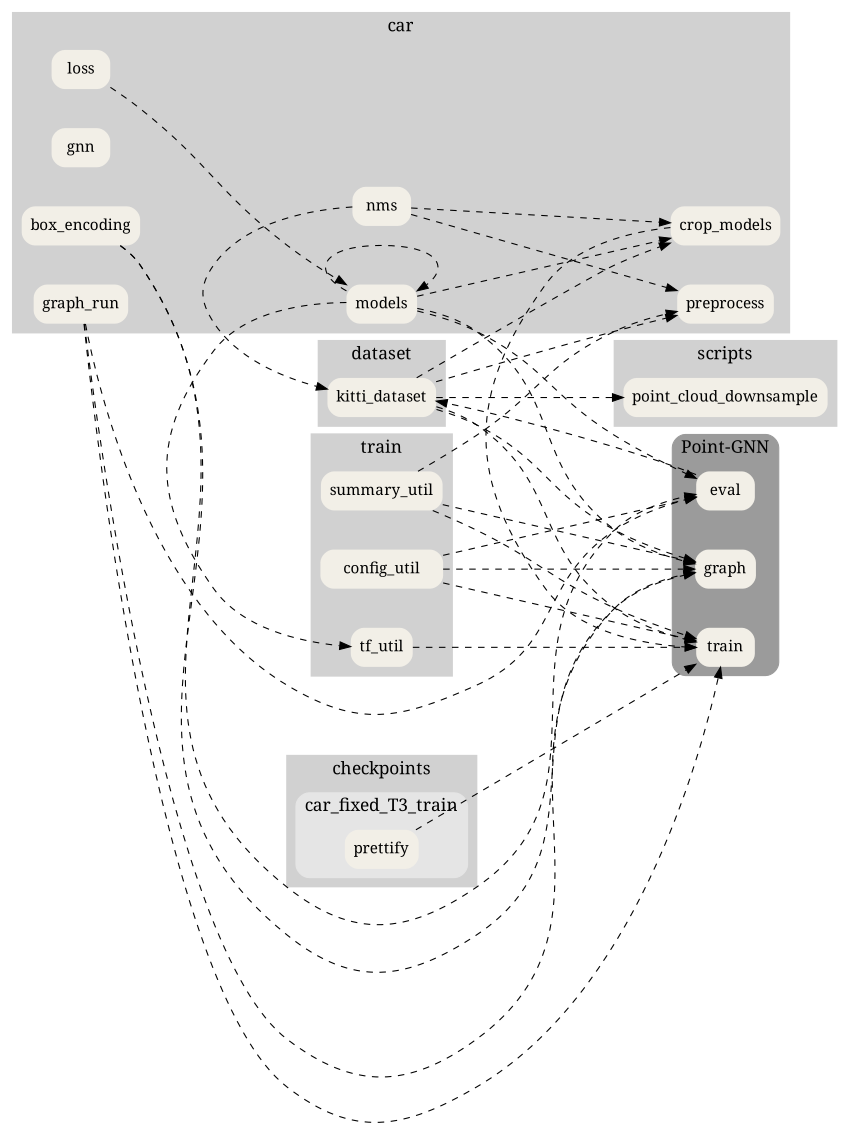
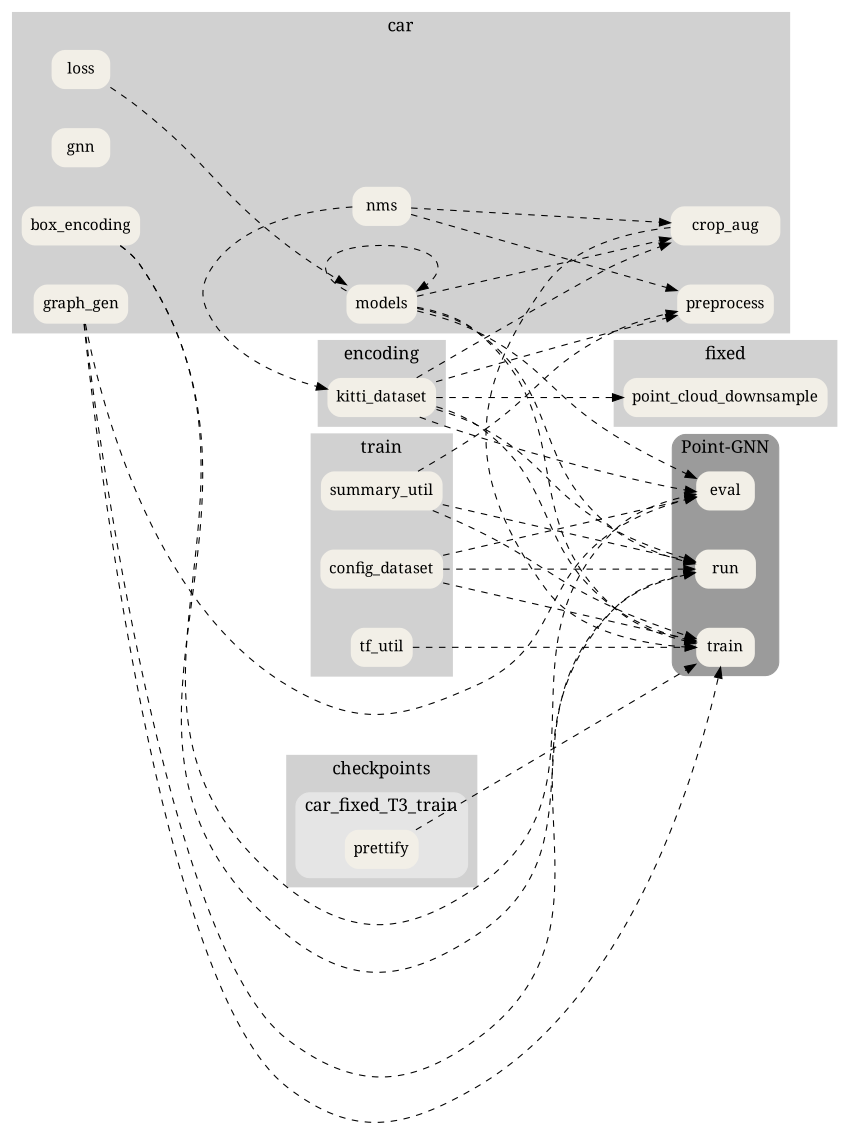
node "crop_models": label "crop_models" -> "crop_aug"
node "graph_run": label "graph_run" -> "graph_gen"
cluster "dataset": label "dataset" -> "encoding"
cluster "scripts": label "scripts" -> "fixed"
edge "eval" -> "kitti_dataset": reversed
edge "models" -> "tf_util": now "models" -> "train"
node "config_util": label "config_util" -> "config_dataset"
node "graph": label "graph" -> "run"
